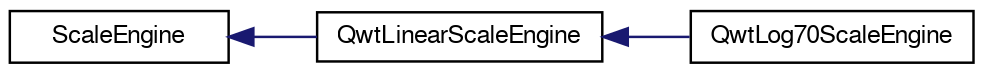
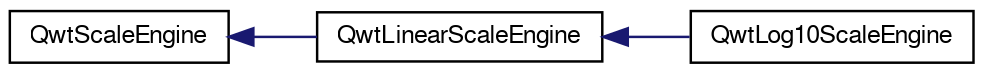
node "ScaleEngine": label "ScaleEngine" -> "QwtScaleEngine"
node "QwtLog70ScaleEngine": label "QwtLog70ScaleEngine" -> "QwtLog10ScaleEngine"
